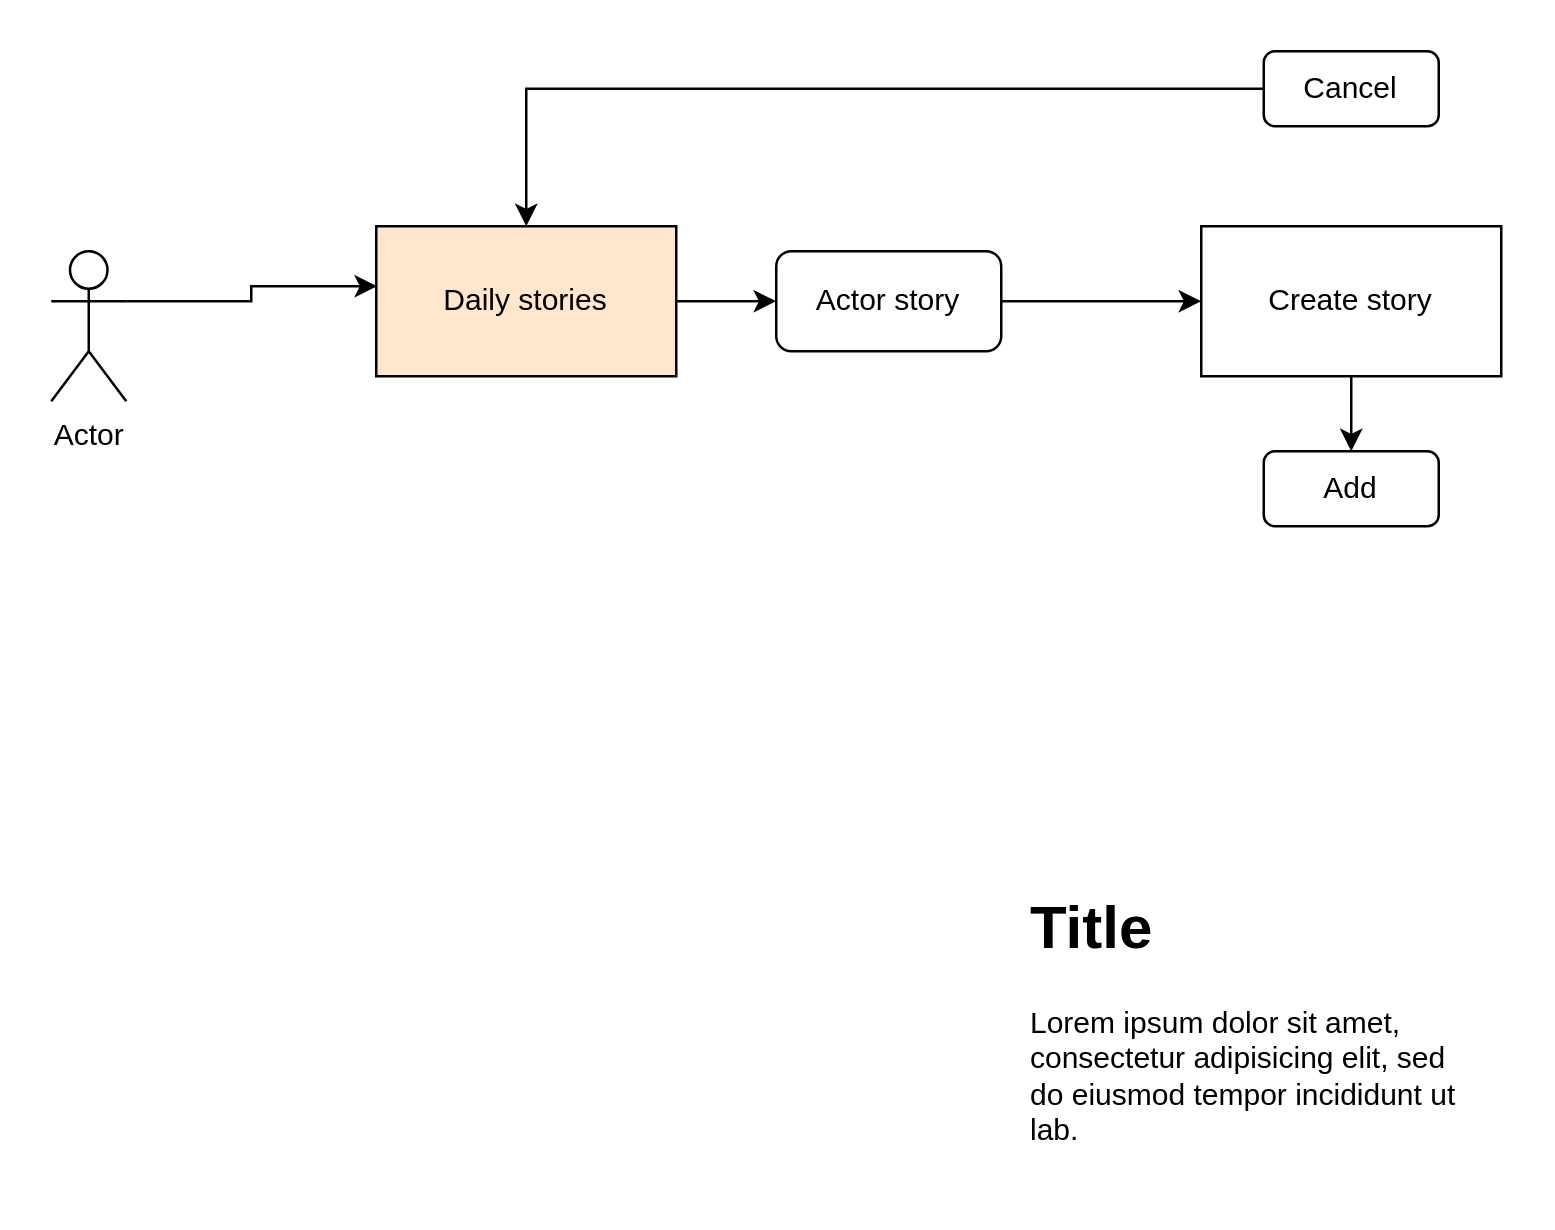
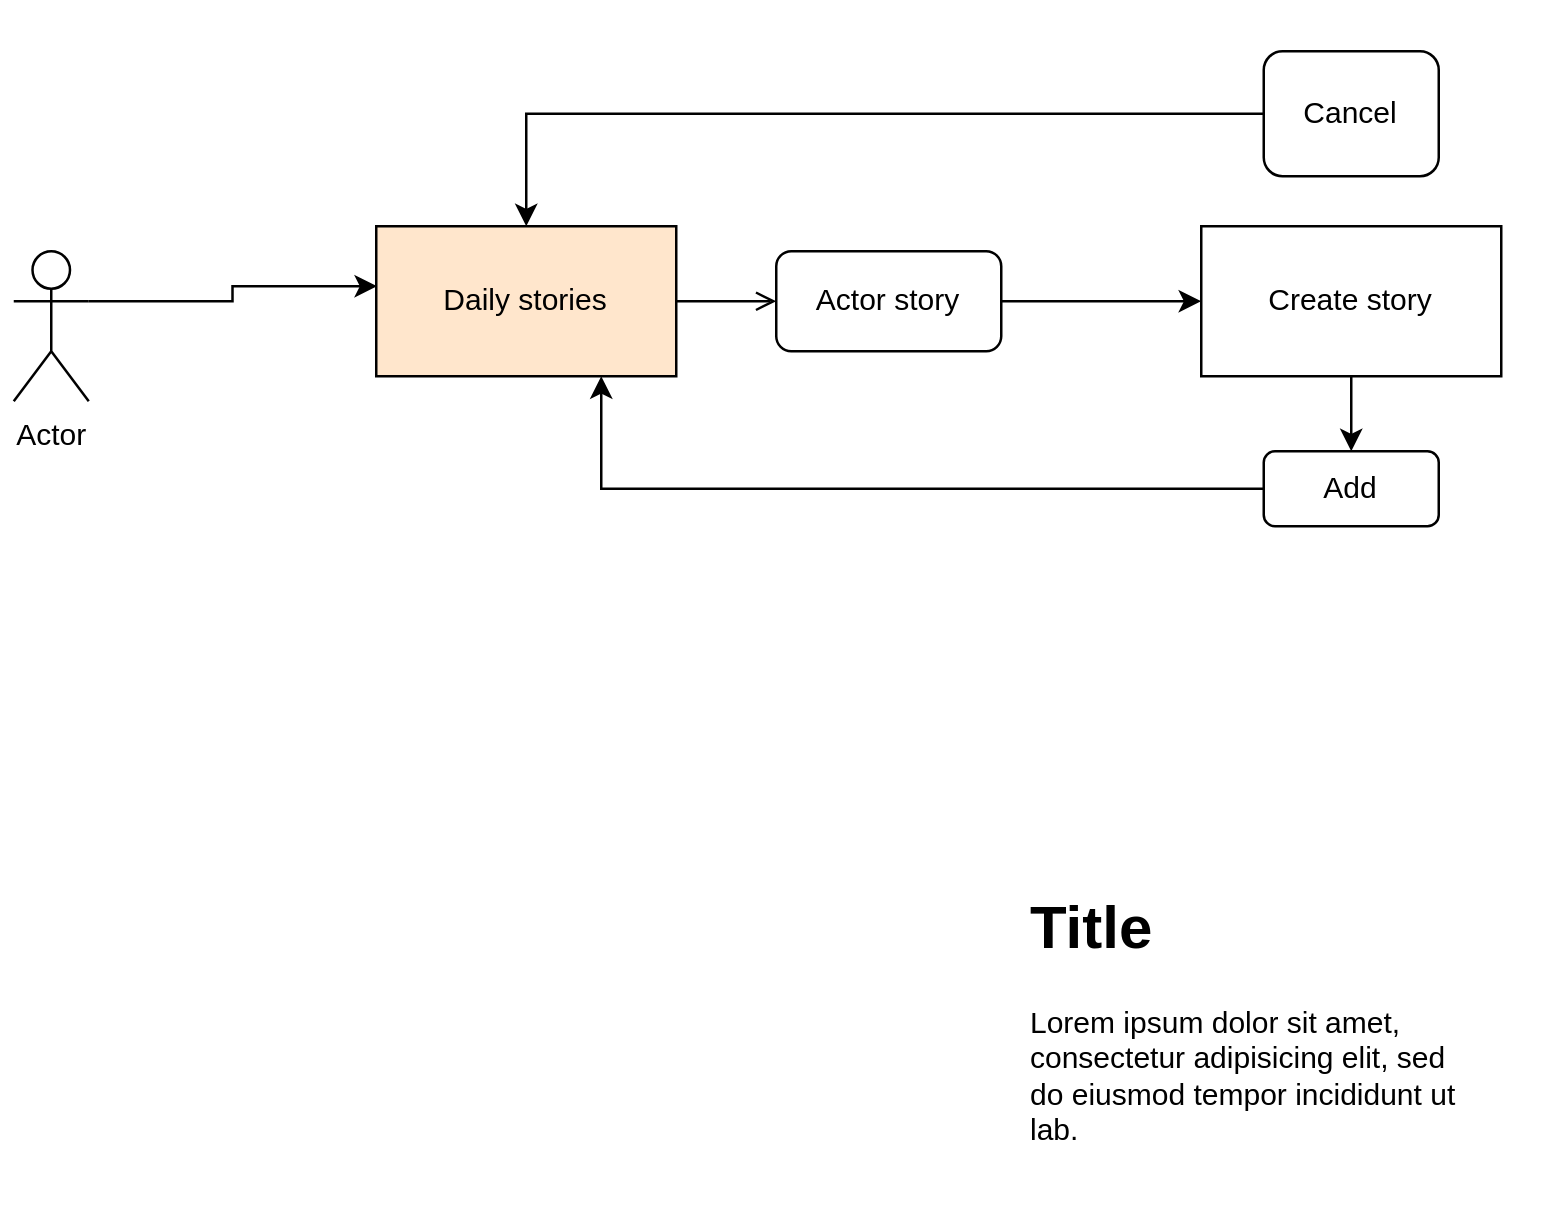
node "Cancel": size 175x75 -> 175x125
edge "Daily stories" -> "Actor story": arrowhead classic -> open
node "Actor": moved (89, 326) -> (51, 326)
edge "Add" -> "Daily stories": added
